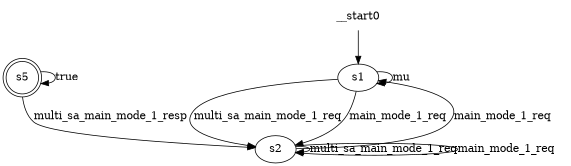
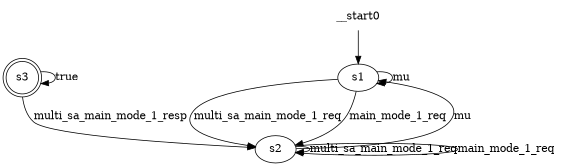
node "s5": label "s5" -> "s3"
edge "s2" -> "s1": label "main_mode_1_req" -> "mu"
